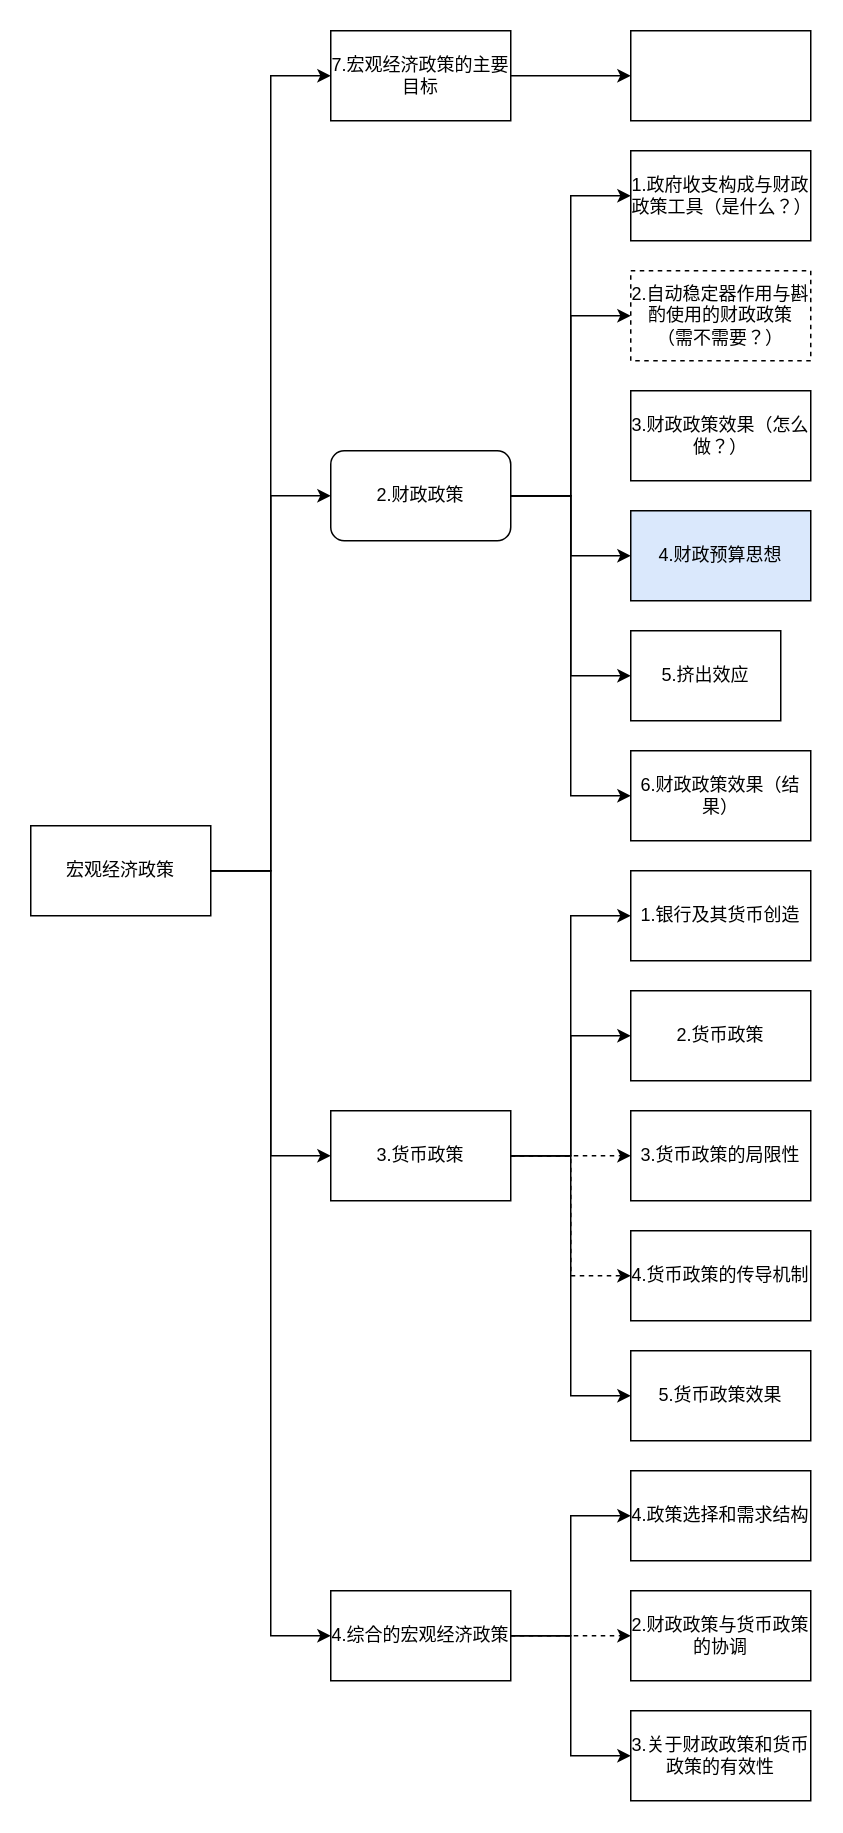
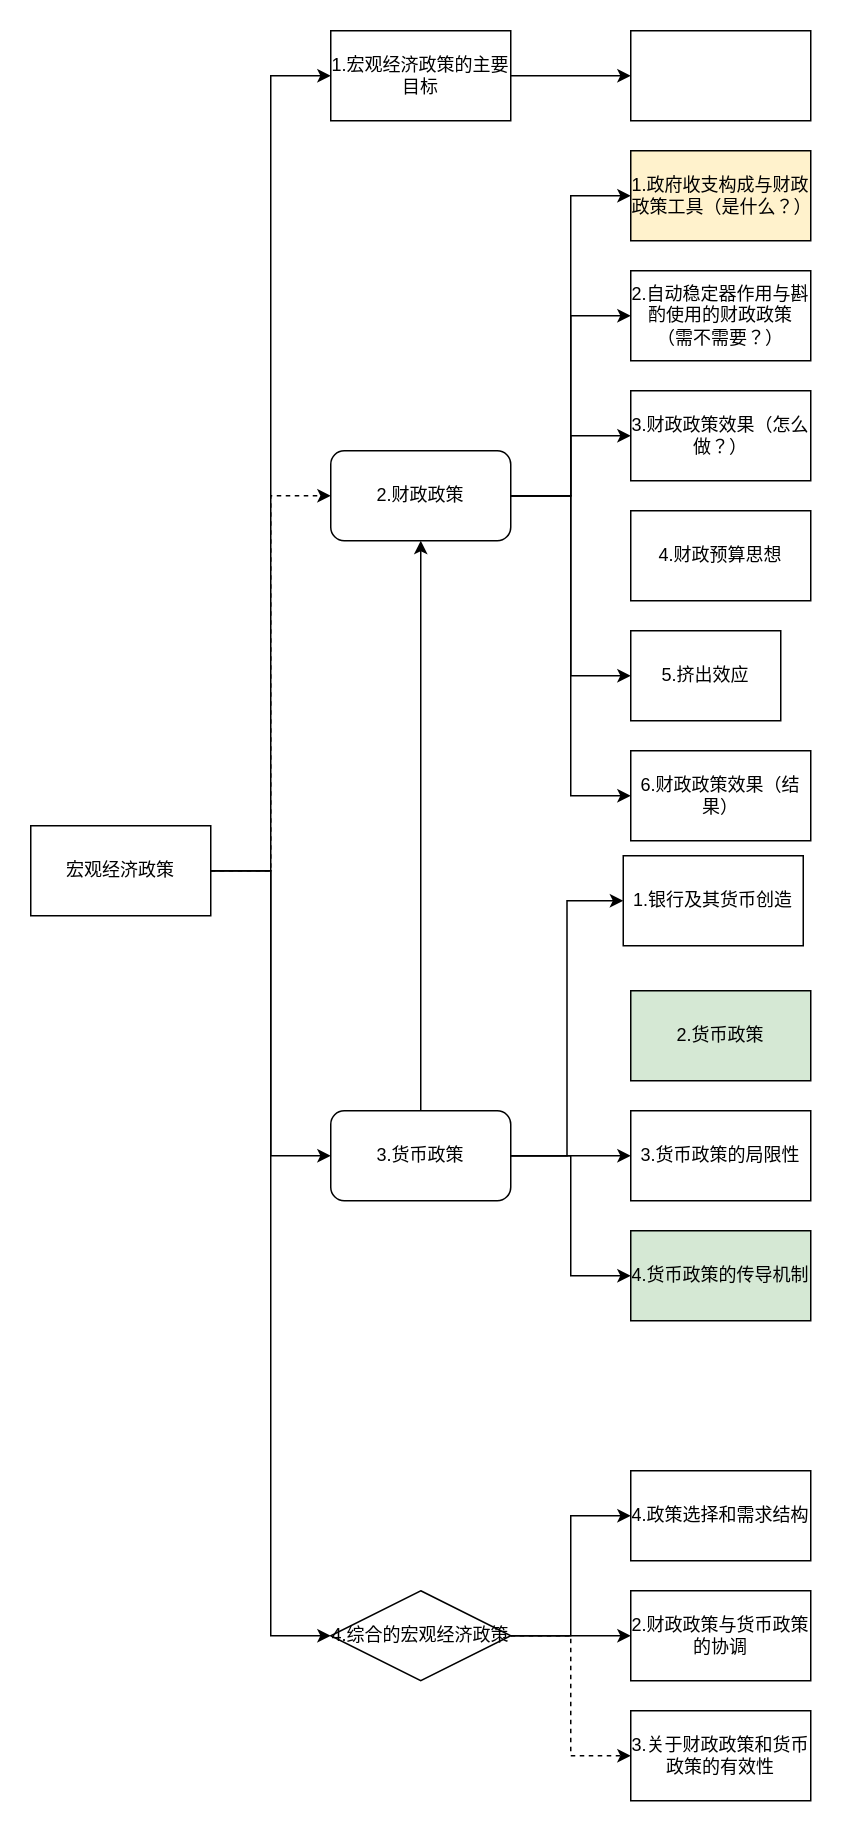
node "7.宏观经济政策的主要目标": label "7.宏观经济政策的主要目标" -> "1.宏观经济政策的主要目标"
node "1.政府收支构成与财政政策工具（是什么？）": fillcolor #ffffff -> #fff2cc
node "2.自动稳定器作用与斟酌使用的财政政策（需不需要？）": style dashed -> solid
edge "2.财政政策" -> "3.财政政策效果（怎么做？）": added
edge "宏观经济政策" -> "2.财政政策": style solid -> dashed
edge "2.财政政策" -> "4.财政预算思想": removed
node "4.财政预算思想": fillcolor #dae8fc -> #ffffff
node "1.银行及其货币创造": moved (721, 916) -> (713, 901)
edge "3.货币政策" -> "2.货币政策": now "3.货币政策" -> "2.财政政策"
node "2.货币政策": fillcolor #ffffff -> #d5e8d4
node "3.货币政策": shape rectangle -> rounded rectangle
edge "3.货币政策" -> "3.货币政策的局限性": style dashed -> solid
edge "3.货币政策" -> "4.货币政策的传导机制": style dashed -> solid
node "4.货币政策的传导机制": fillcolor #ffffff -> #d5e8d4
edge "3.货币政策" -> "5.货币政策效果": removed
node "5.货币政策效果": removed
node "4.综合的宏观经济政策": shape rectangle -> diamond
edge "4.综合的宏观经济政策" -> "2.财政政策与货币政策的协调": style dashed -> solid
edge "4.综合的宏观经济政策" -> "3.关于财政政策和货币政策的有效性": style solid -> dashed
